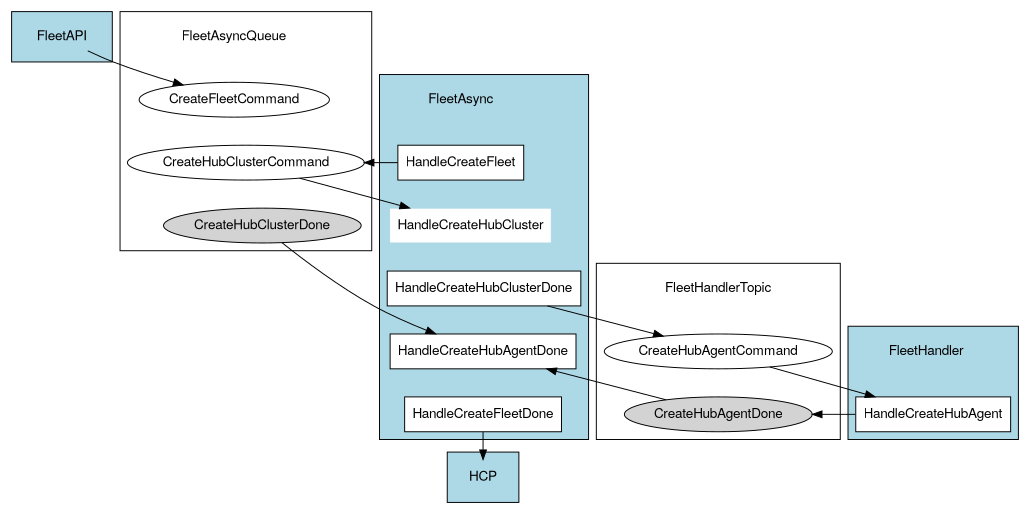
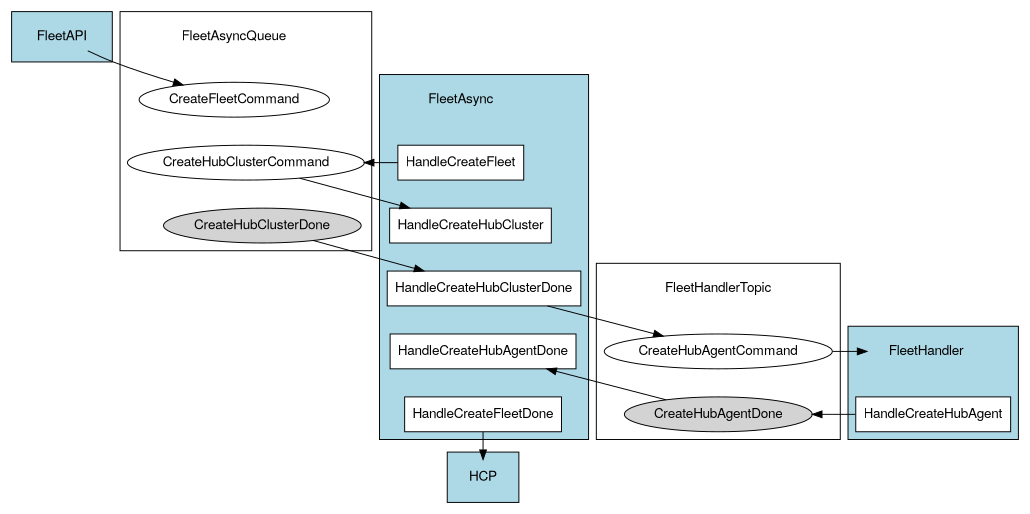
node "HandleCreateHubCluster": color lightblue -> black
edge "CreateHubClusterDone" -> "HandleCreateHubAgentDone": now "CreateHubClusterDone" -> "HandleCreateHubClusterDone"
edge "CreateHubAgentCommand" -> "HandleCreateHubAgent": now "CreateHubAgentCommand" -> "FleetHandler"
